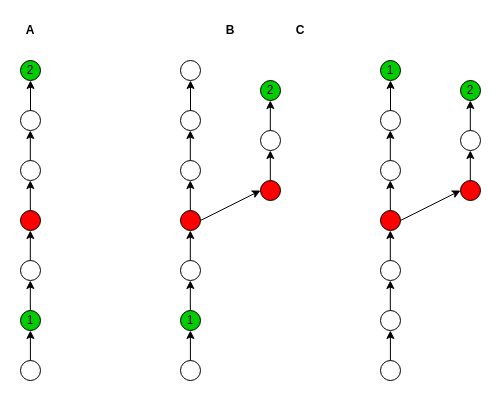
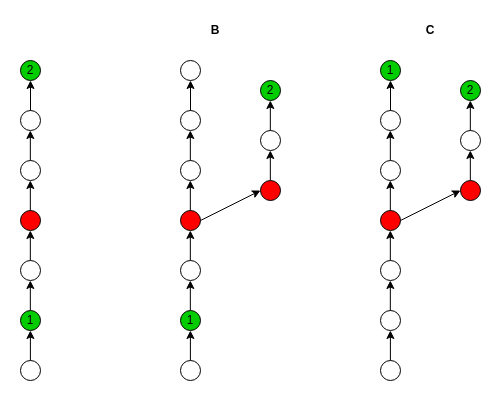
node "A": removed
node "B": moved (231, 31) -> (216, 31)
node "C": moved (301, 31) -> (431, 31)
